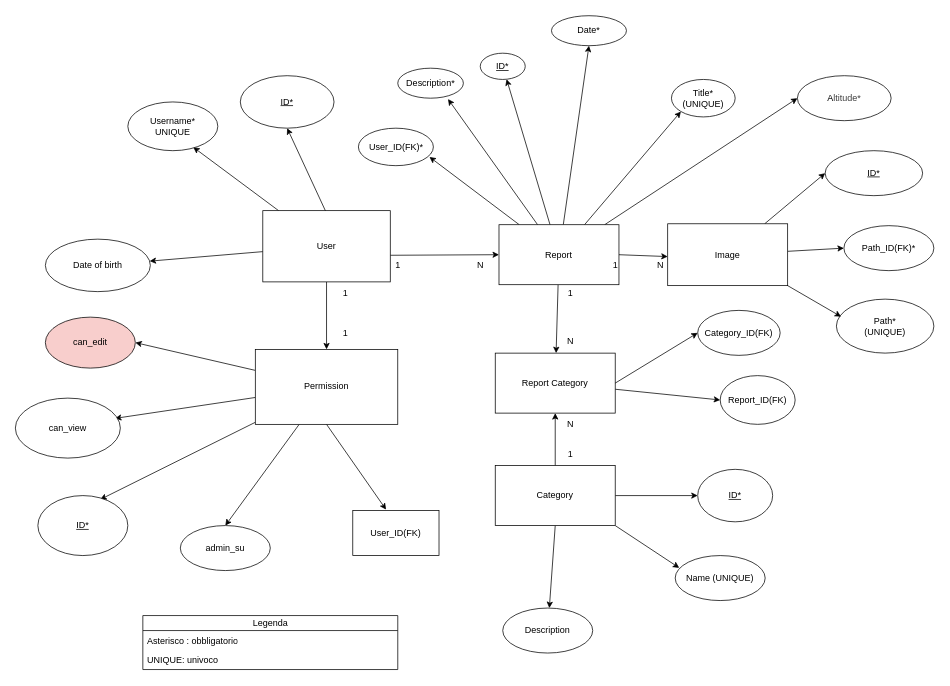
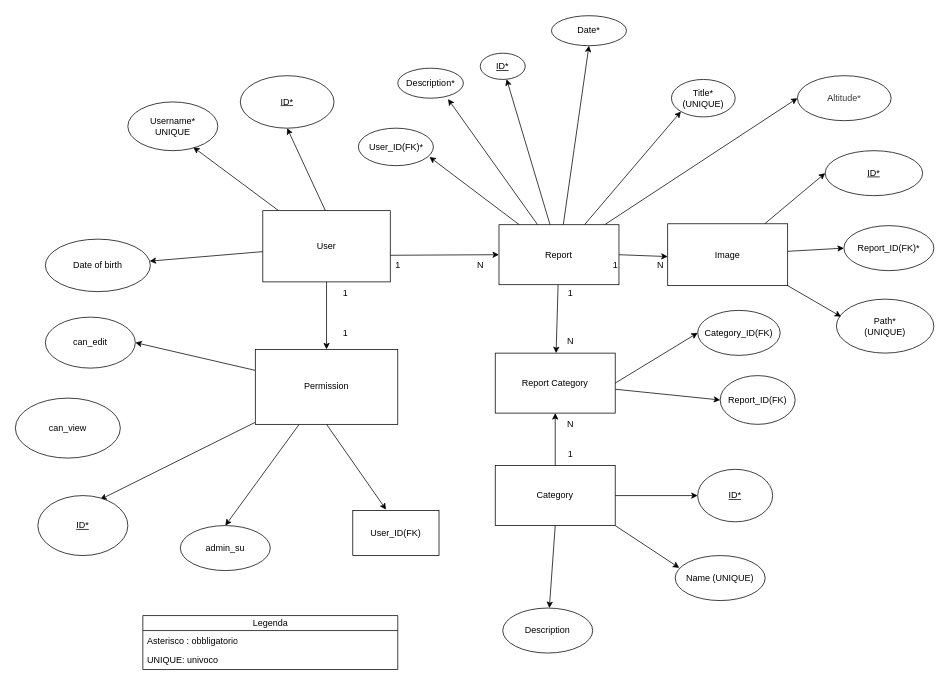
node "Path_ID(FK)*": label "Path_ID(FK)*" -> "Report_ID(FK)*"
node "can_edit": fillcolor #f8cecc -> #ffffff
edge "Permission" -> "can_view": removed
